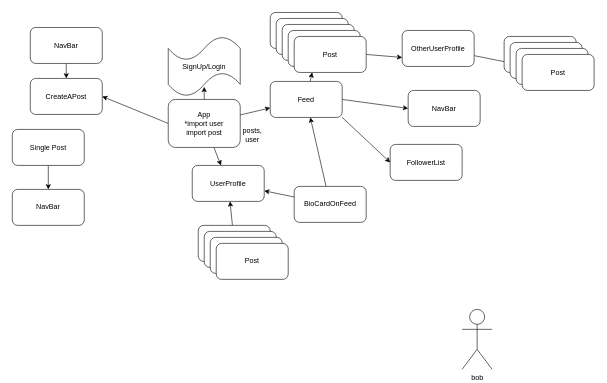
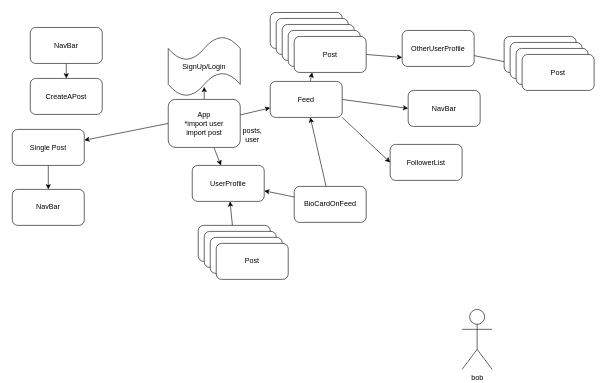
edge "App *import user import post" -> "CreateAPost": now "App *import user import post" -> "Single Post"
